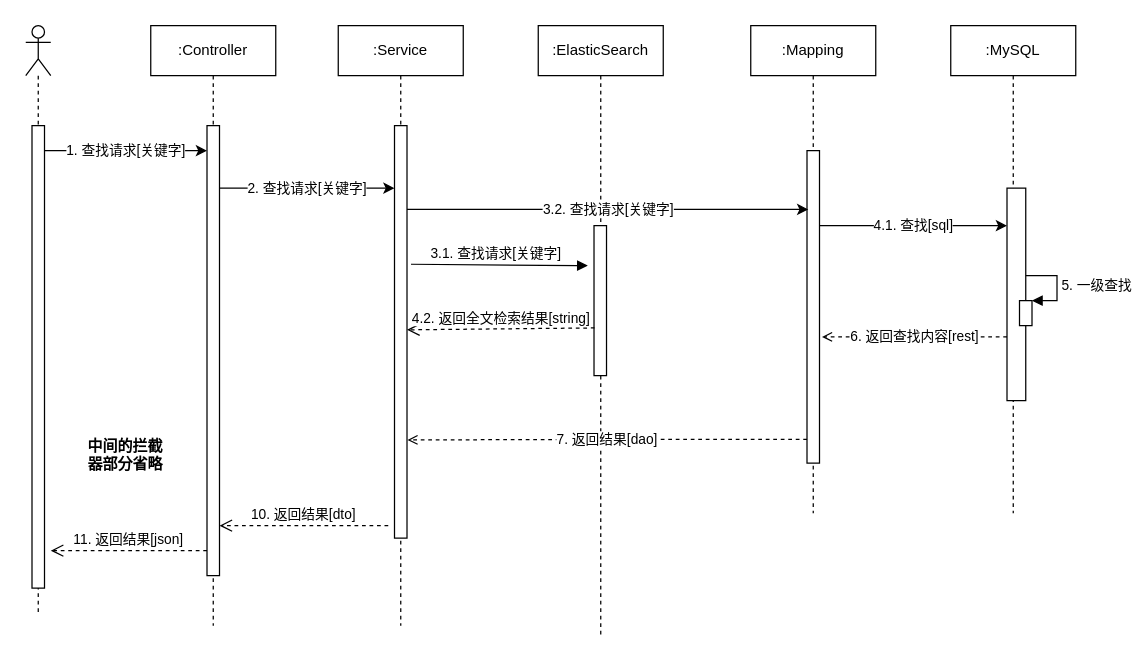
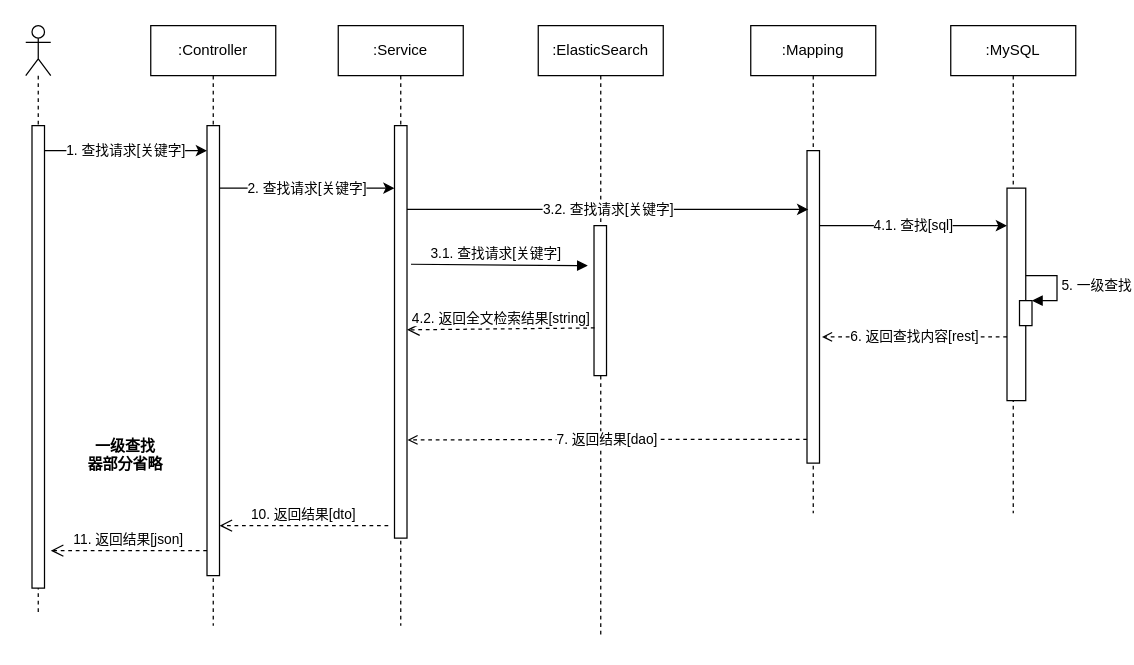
node "中间的拦截 器部分省略": label "中间的拦截 器部分省略" -> "一级查找 器部分省略"
